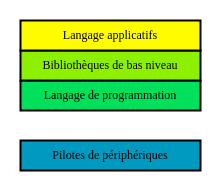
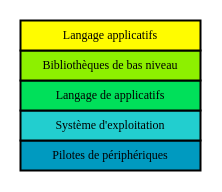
node "Langage de programmation": label "Langage de programmation" -> "Langage de applicatifs"
node "Système d'exploitation": added
